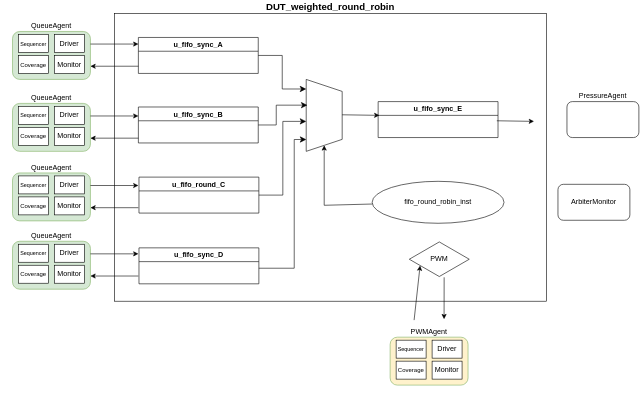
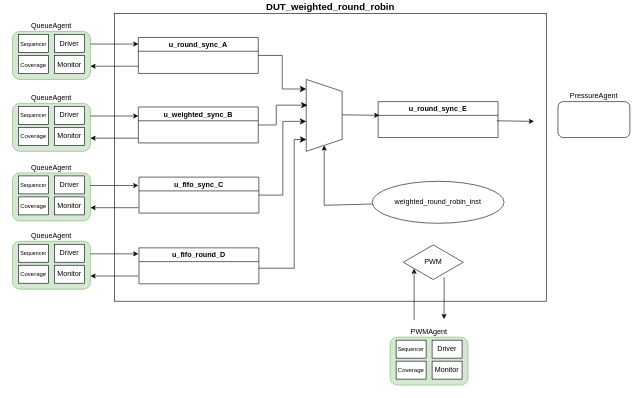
node "u_fifo_sync_A": label "u_fifo_sync_A" -> "u_round_sync_A"
node "u_fifo_sync_E": label "u_fifo_sync_E" -> "u_round_sync_E"
node "u_fifo_sync_B": label "u_fifo_sync_B" -> "u_weighted_sync_B"
node "PressureAgent": moved (603, 120) -> (594, 120)
node "u_fifo_round_C": label "u_fifo_round_C" -> "u_fifo_sync_C"
node "fifo_round_robin_inst": label "fifo_round_robin_inst" -> "weighted_round_robin_inst"
node "ArbiterMonitor": removed
node "u_fifo_sync_D": label "u_fifo_sync_D" -> "u_fifo_round_D"
node "PWM": moved (440, 260) -> (434, 263)
node "PWMAgent": fillcolor #fff2cc -> #d5e8d4
